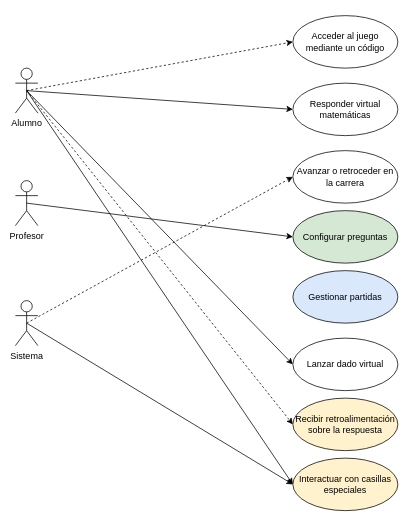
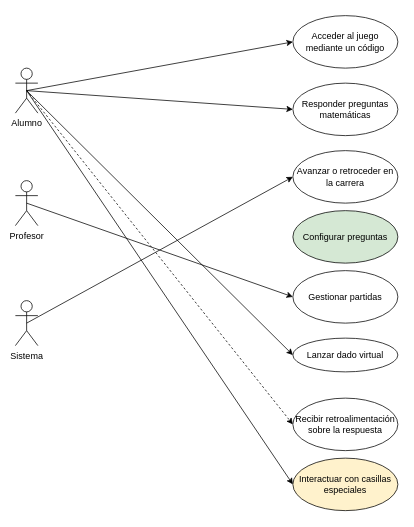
edge "Alumno" -> "Acceder al juego mediante un código": style dashed -> solid
node "Responder virtual matemáticas": label "Responder virtual matemáticas" -> "Responder preguntas matemáticas"
edge "Profesor" -> "Gestionar partidas": added
edge "Profesor" -> "Configurar preguntas": removed
edge "Sistema" -> "Avanzar o retroceder en la carrera": style dashed -> solid
node "Gestionar partidas": fillcolor #dae8fc -> #ffffff
node "Lanzar dado virtual": size 105x53 -> 105x34
edge "Sistema" -> "Interactuar con casillas especiales": removed
node "Recibir retroalimentación sobre la respuesta": fillcolor #fff2cc -> #ffffff
